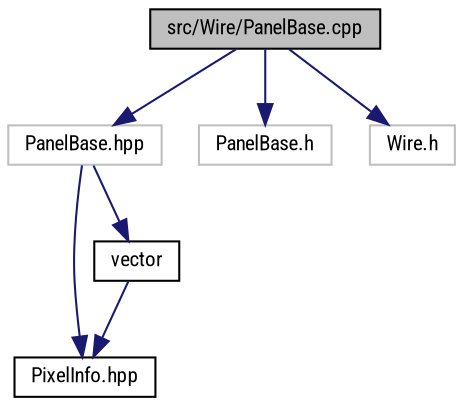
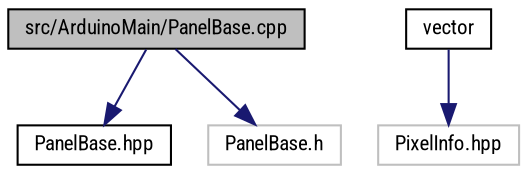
node "src/Wire/PanelBase.cpp": label "src/Wire/PanelBase.cpp" -> "src/ArduinoMain/PanelBase.cpp"
node "PanelBase.hpp": color grey75 -> black
node "Wire.h": removed
edge "PanelBase.hpp" -> "vector": removed
edge "PanelBase.hpp" -> "PixelInfo.hpp": removed
node "PixelInfo.hpp": color black -> grey75
